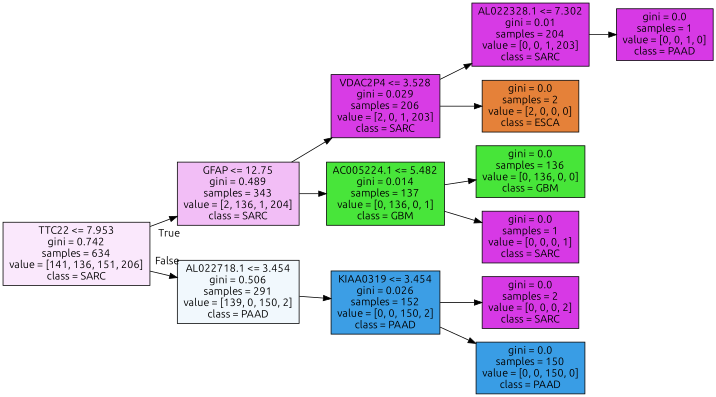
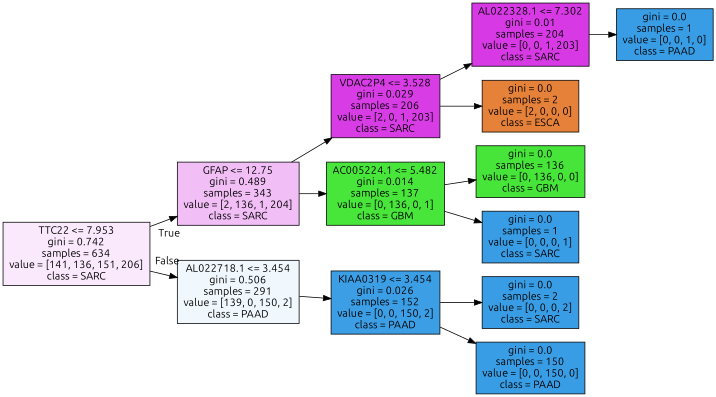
node "gini = 0.0 samples = 1 value = [0, 0, 1, 0] class = PAAD": fillcolor #d739e5 -> #399de5
node "gini = 0.0 samples = 1 value = [0, 0, 0, 1] class = SARC": fillcolor #d739e5 -> #399de5
node "gini = 0.0 samples = 2 value = [0, 0, 0, 2] class = SARC": fillcolor #d739e5 -> #399de5
